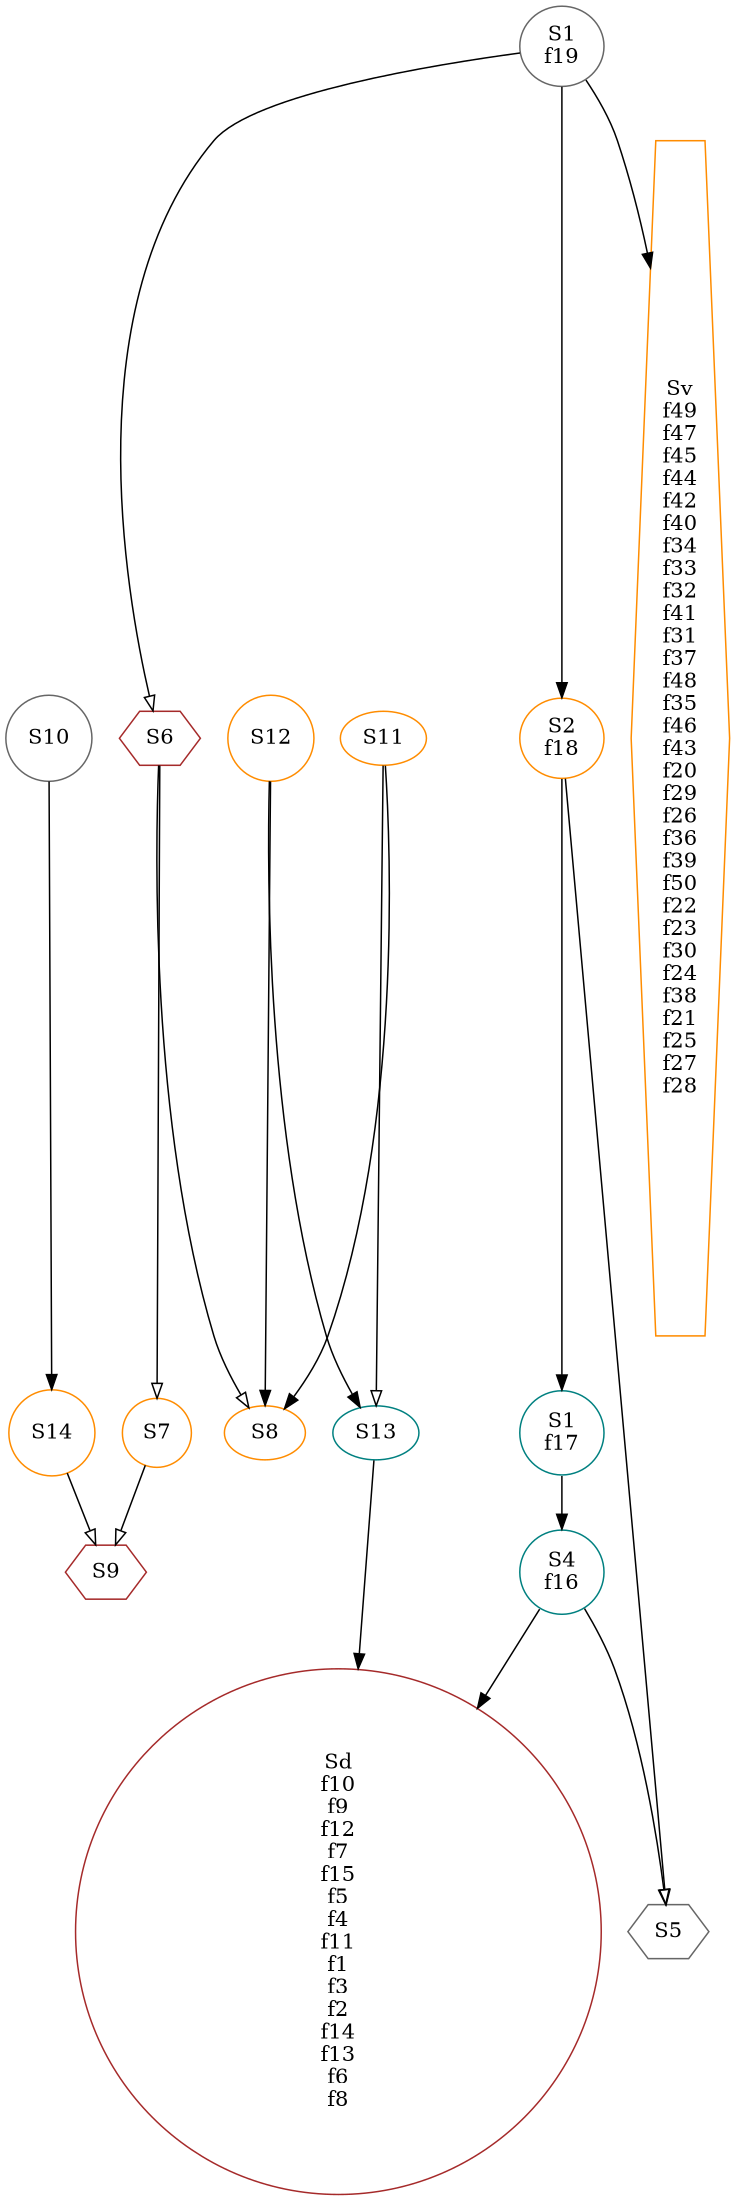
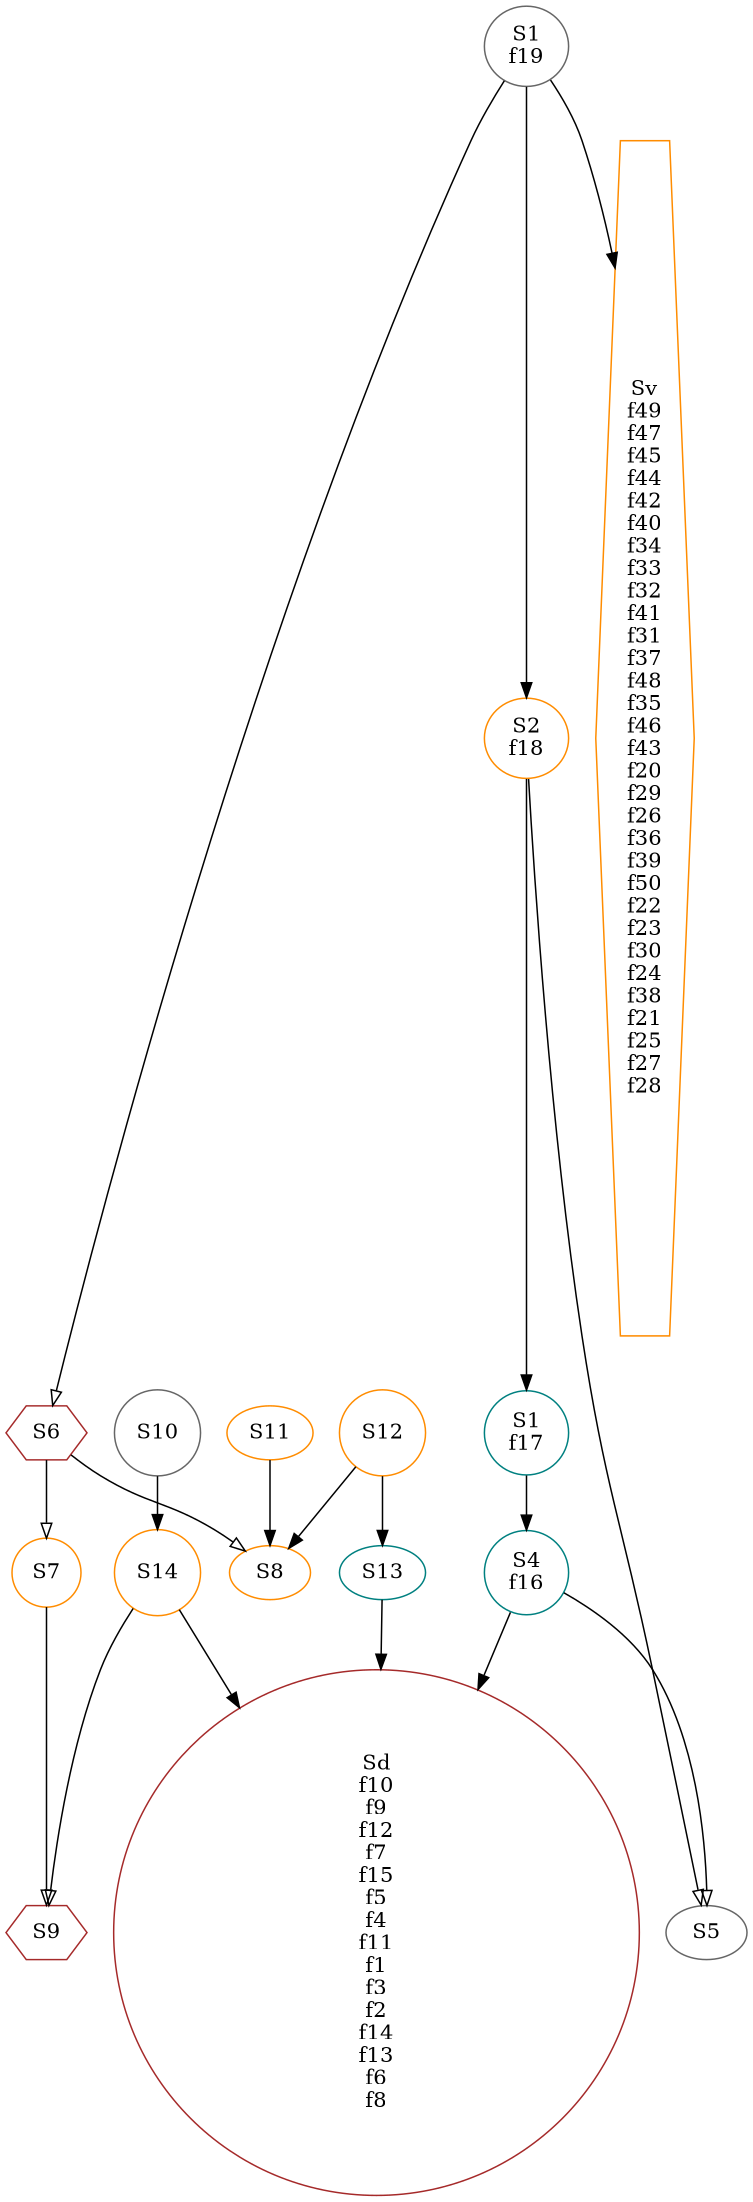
edge "S11" -> "S13": removed
edge "S14" -> "Sd f10 f9 f12 f7 f15 f5 f4 f11 f1 f3 f2 f14 f13 f6 f8": added
node "S5": shape hexagon -> ellipse
